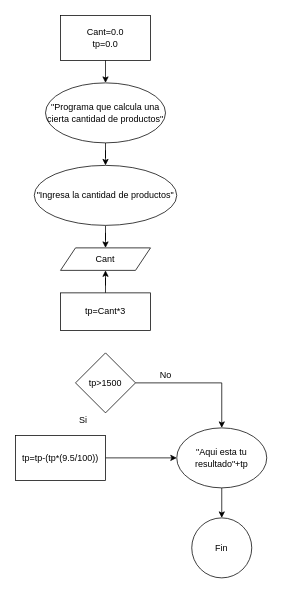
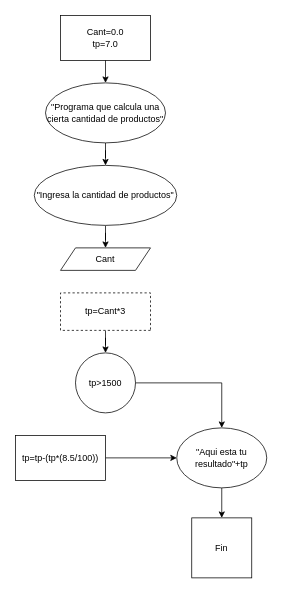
node "Cant=0.0 tp=0.0": label "Cant=0.0 tp=0.0" -> "Cant=0.0 tp=7.0"
edge "tp=Cant*3" -> "Cant": now "tp=Cant*3" -> "tp>1500"
node "tp=Cant*3": style solid -> dashed
node "No": removed
node "tp>1500": shape diamond -> ellipse
node "Si": removed
node "tp=tp-(tp*(9.5/100))": label "tp=tp-(tp*(9.5/100))" -> "tp=tp-(tp*(8.5/100))"
node "Fin": shape ellipse -> rectangle
